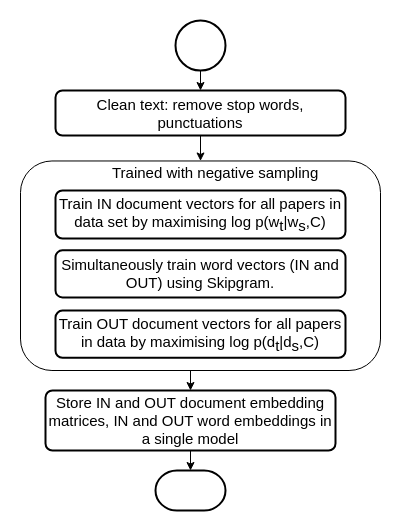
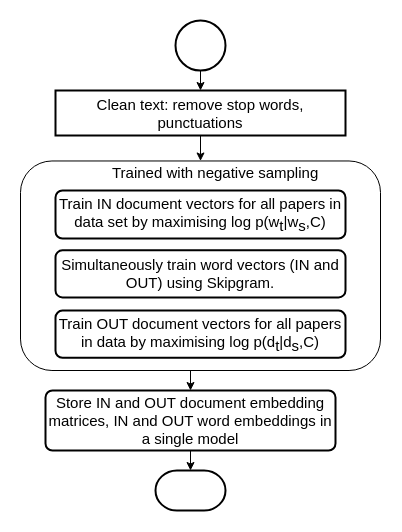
node "Clean text: remove stop words, punctuations": shape rounded rectangle -> rectangle
